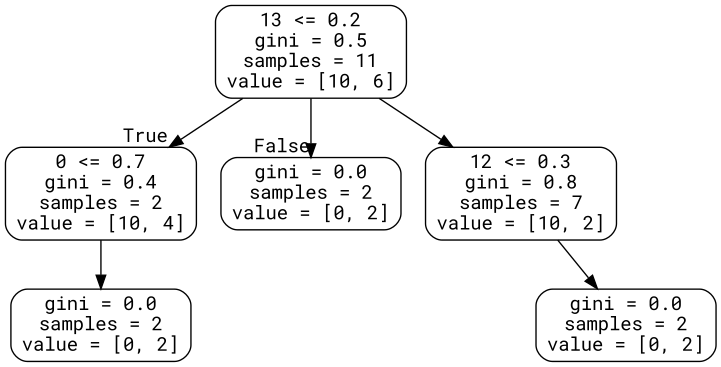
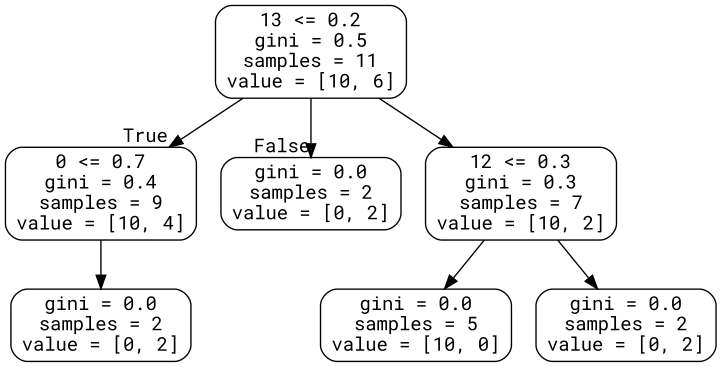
node "0 <= 0.7 gini = 0.4 samples = 2 value = [10, 4]": label "0 <= 0.7 gini = 0.4 samples = 2 value = [10, 4]" -> "0 <= 0.7 gini = 0.4 samples = 9 value = [10, 4]"
node "12 <= 0.3 gini = 0.8 samples = 7 value = [10, 2]": label "12 <= 0.3 gini = 0.8 samples = 7 value = [10, 2]" -> "12 <= 0.3 gini = 0.3 samples = 7 value = [10, 2]"
node "gini = 0.0 samples = 5 value = [10, 0]": added
